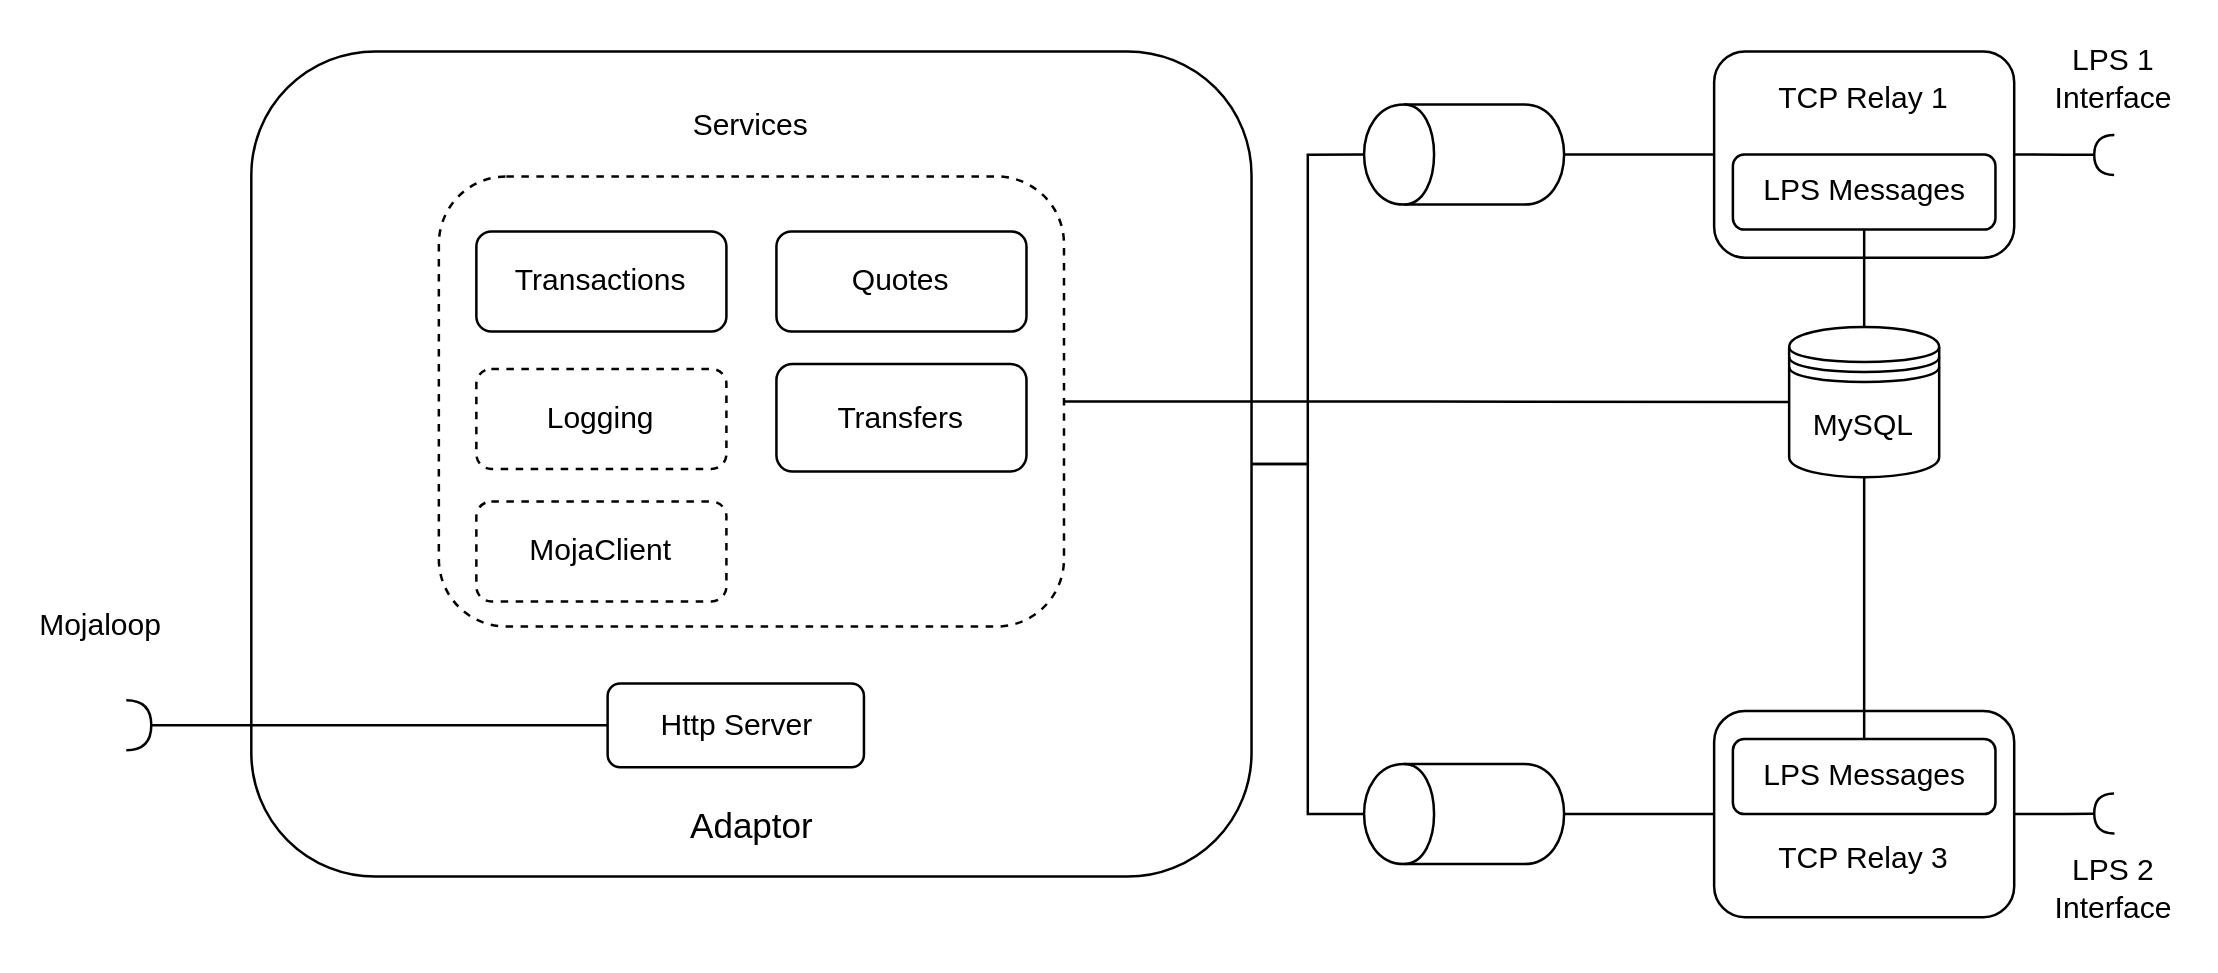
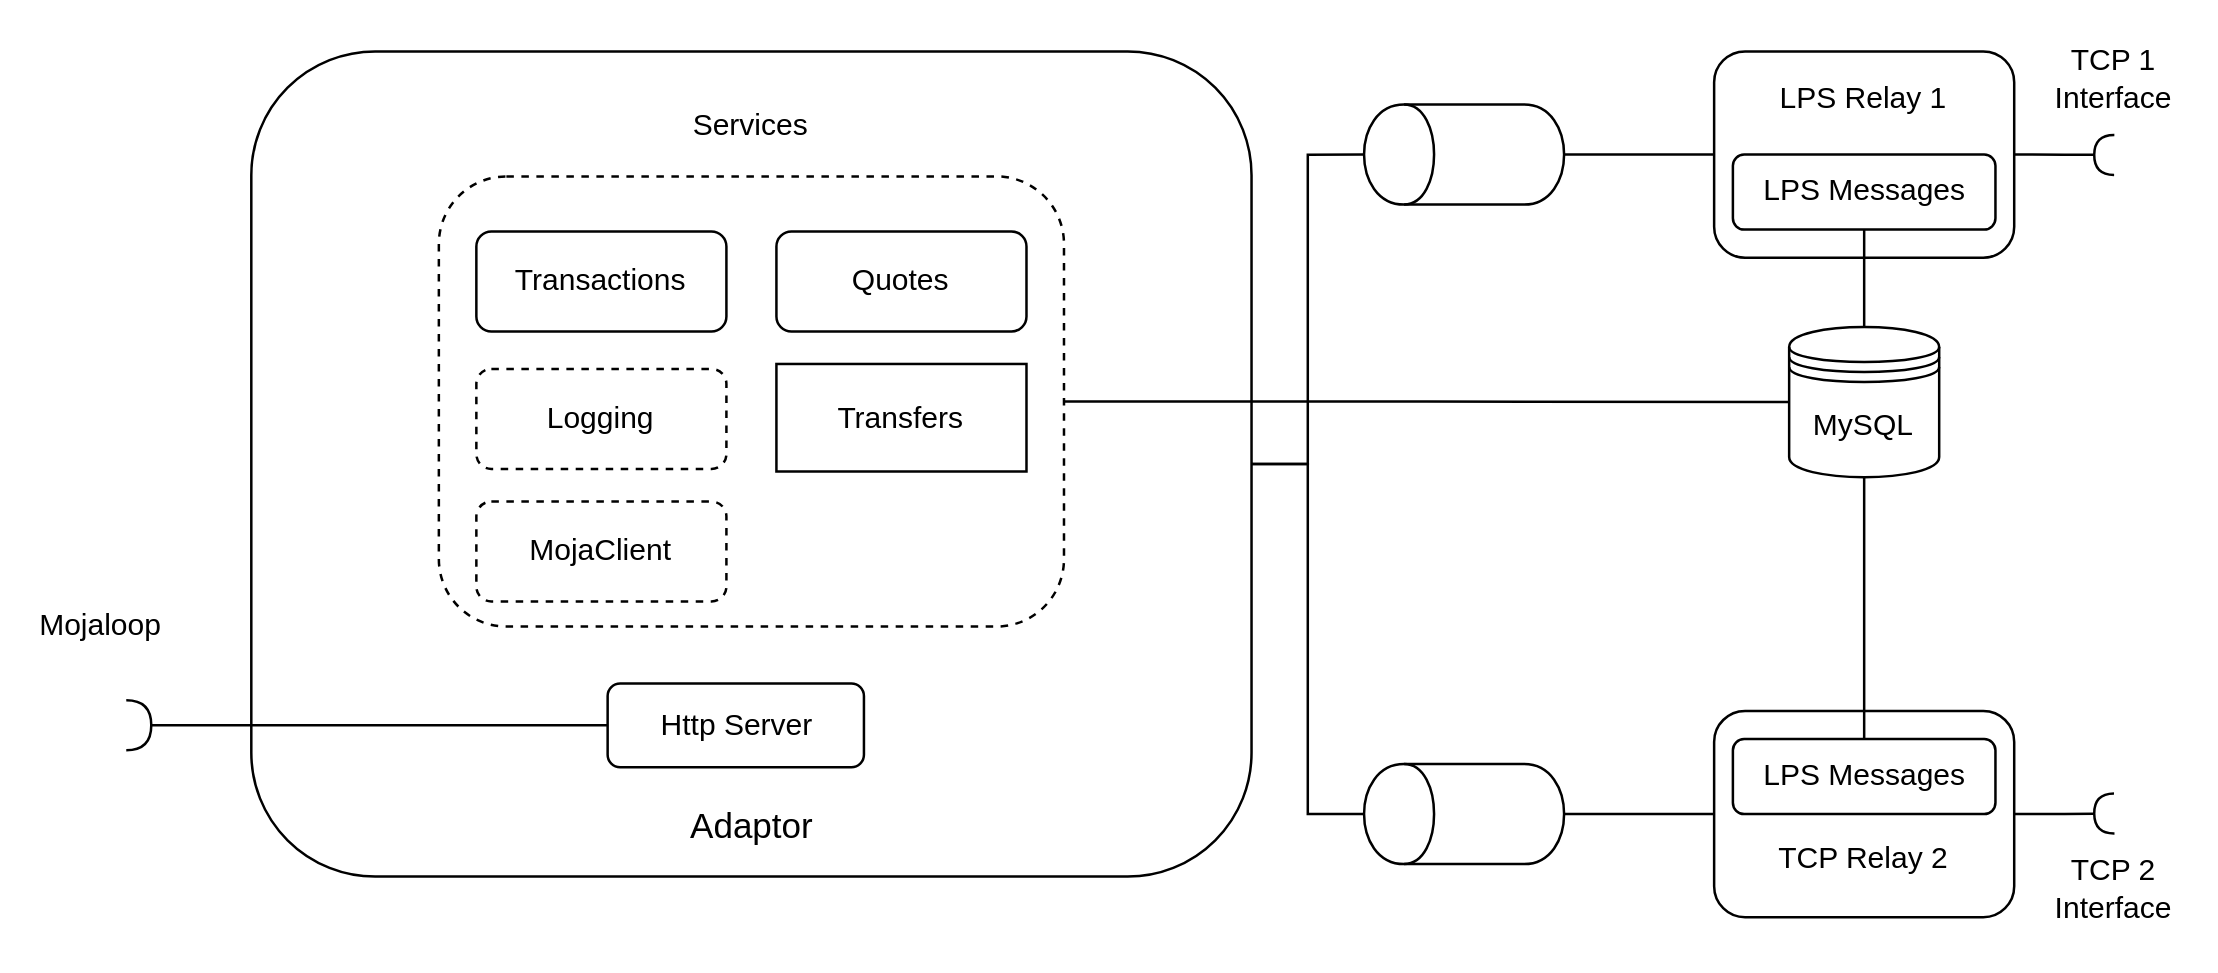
node "LPS 1 Interface": label "LPS 1 Interface" -> "TCP 1 Interface"
node "TCP Relay 1": label "TCP Relay 1" -> "LPS Relay 1"
node "Transfers": shape rounded rectangle -> rectangle
node "TCP Relay 3": label "TCP Relay 3" -> "TCP Relay 2"
node "LPS 2 Interface": label "LPS 2 Interface" -> "TCP 2 Interface"
